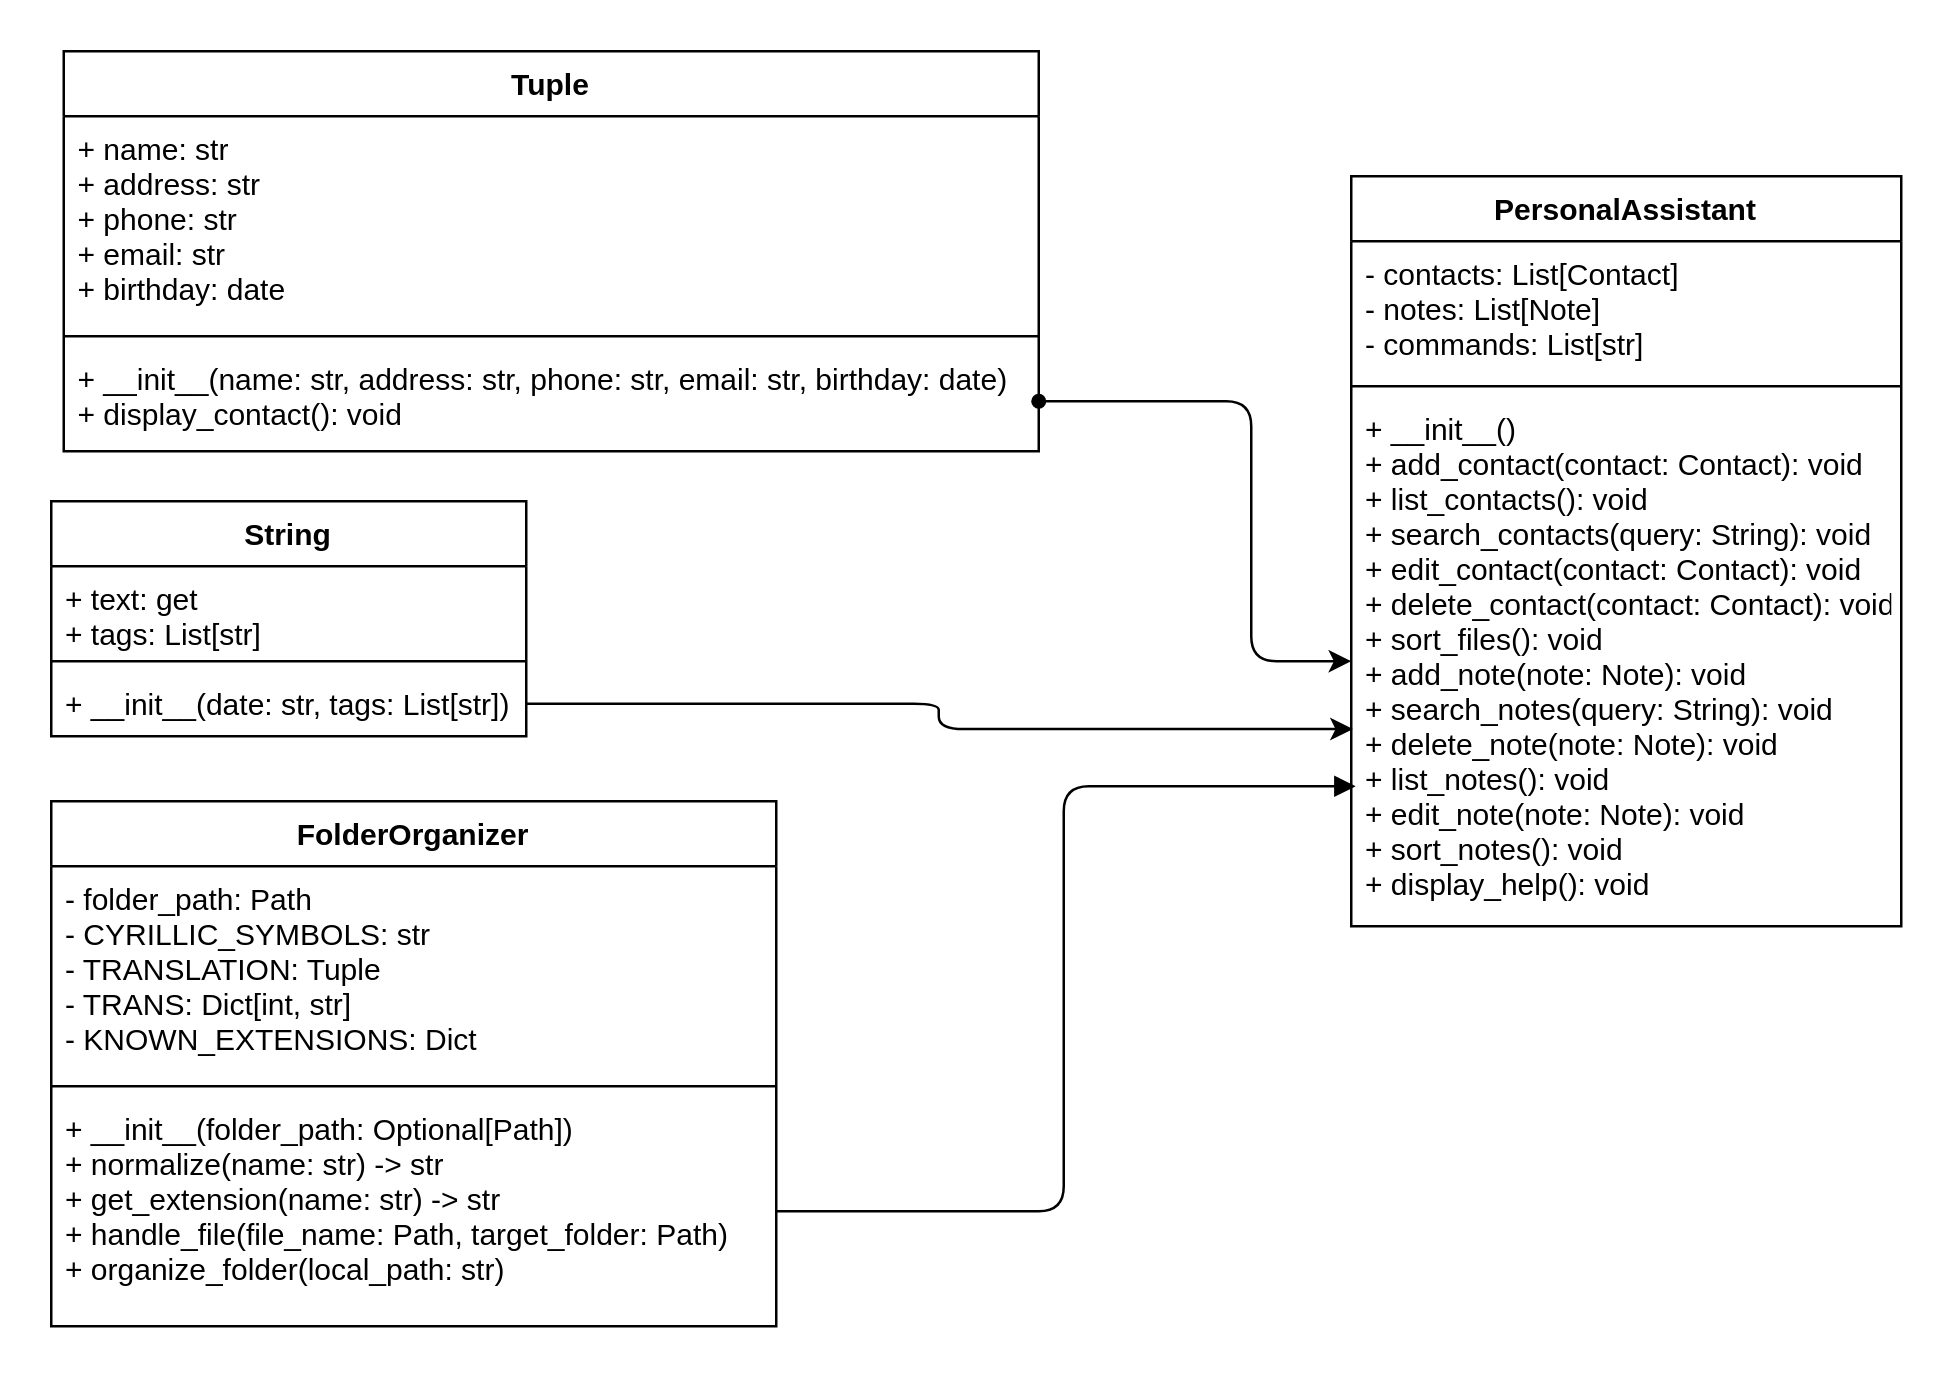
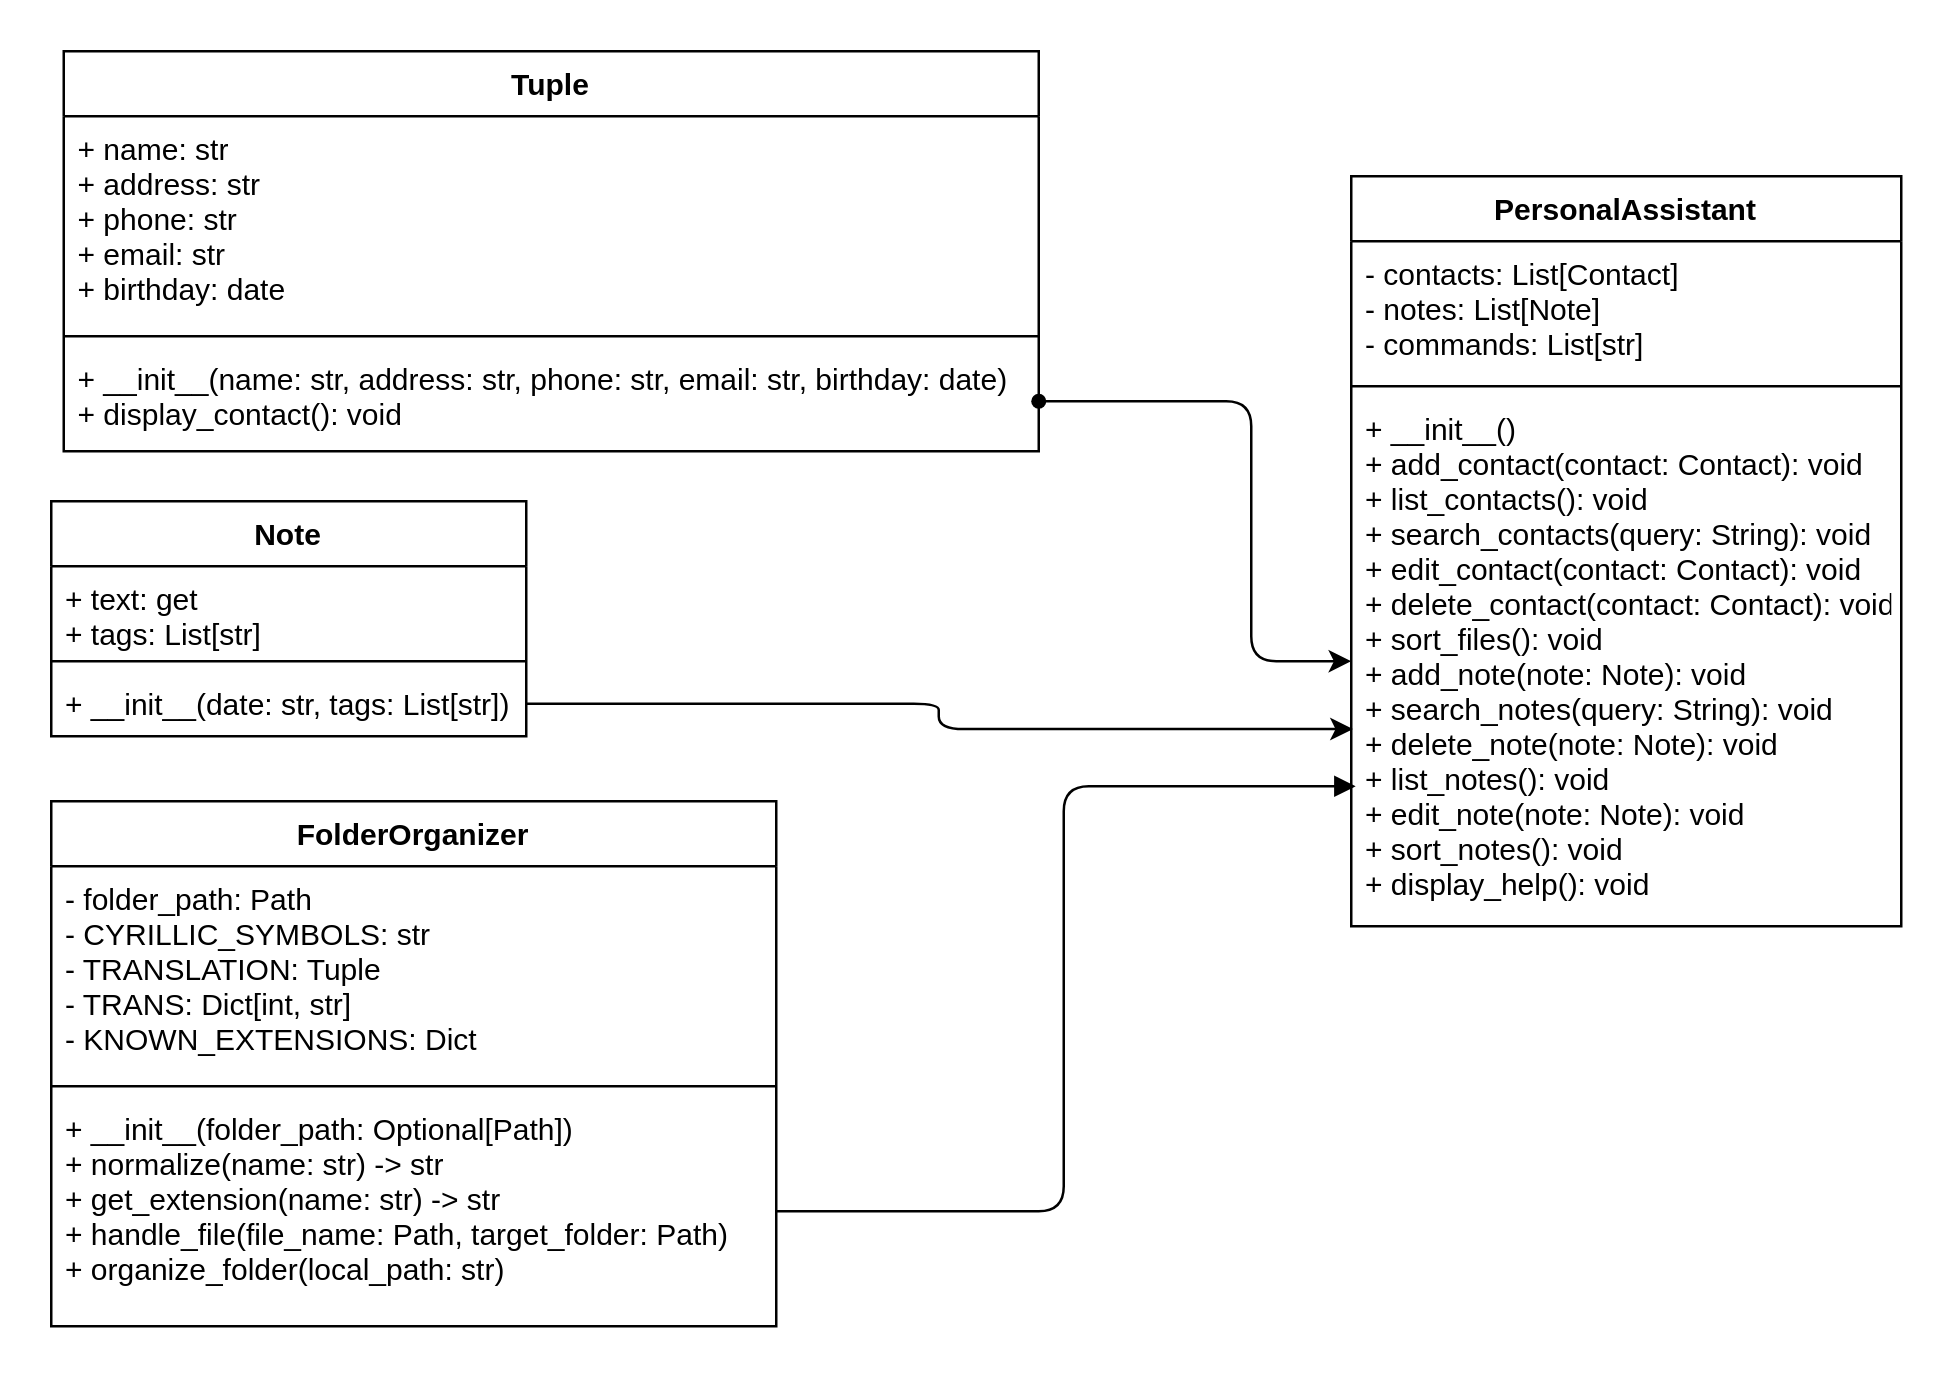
node "String": label "String" -> "Note"
